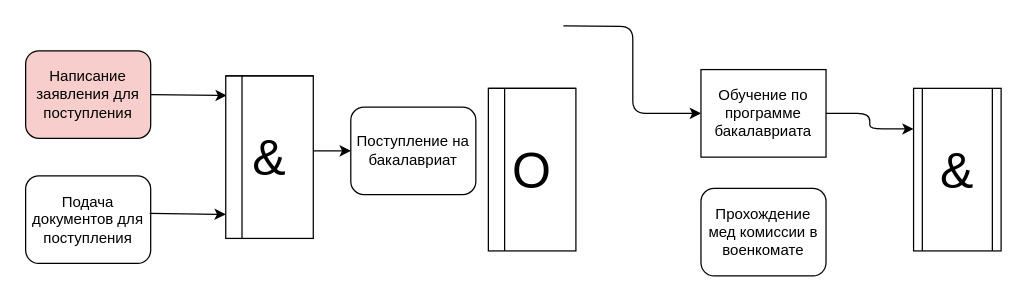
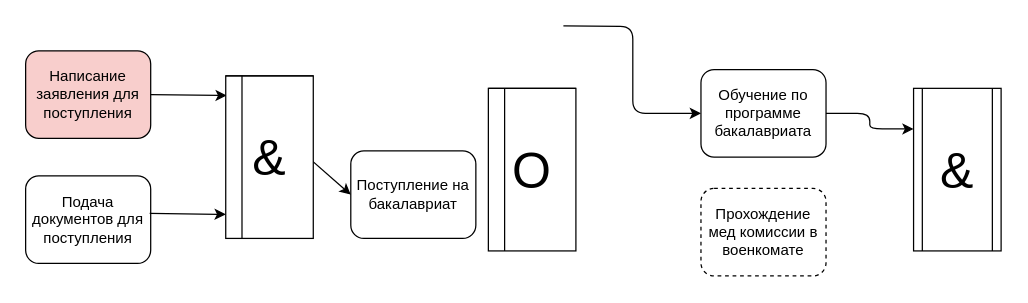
node "Обучение по программе бакалавриата": shape rectangle -> rounded rectangle
node "Поступление на бакалавриат": moved (413, 151) -> (413, 194)
node "Прохождение мед комиссии в военкомате": style solid -> dashed
